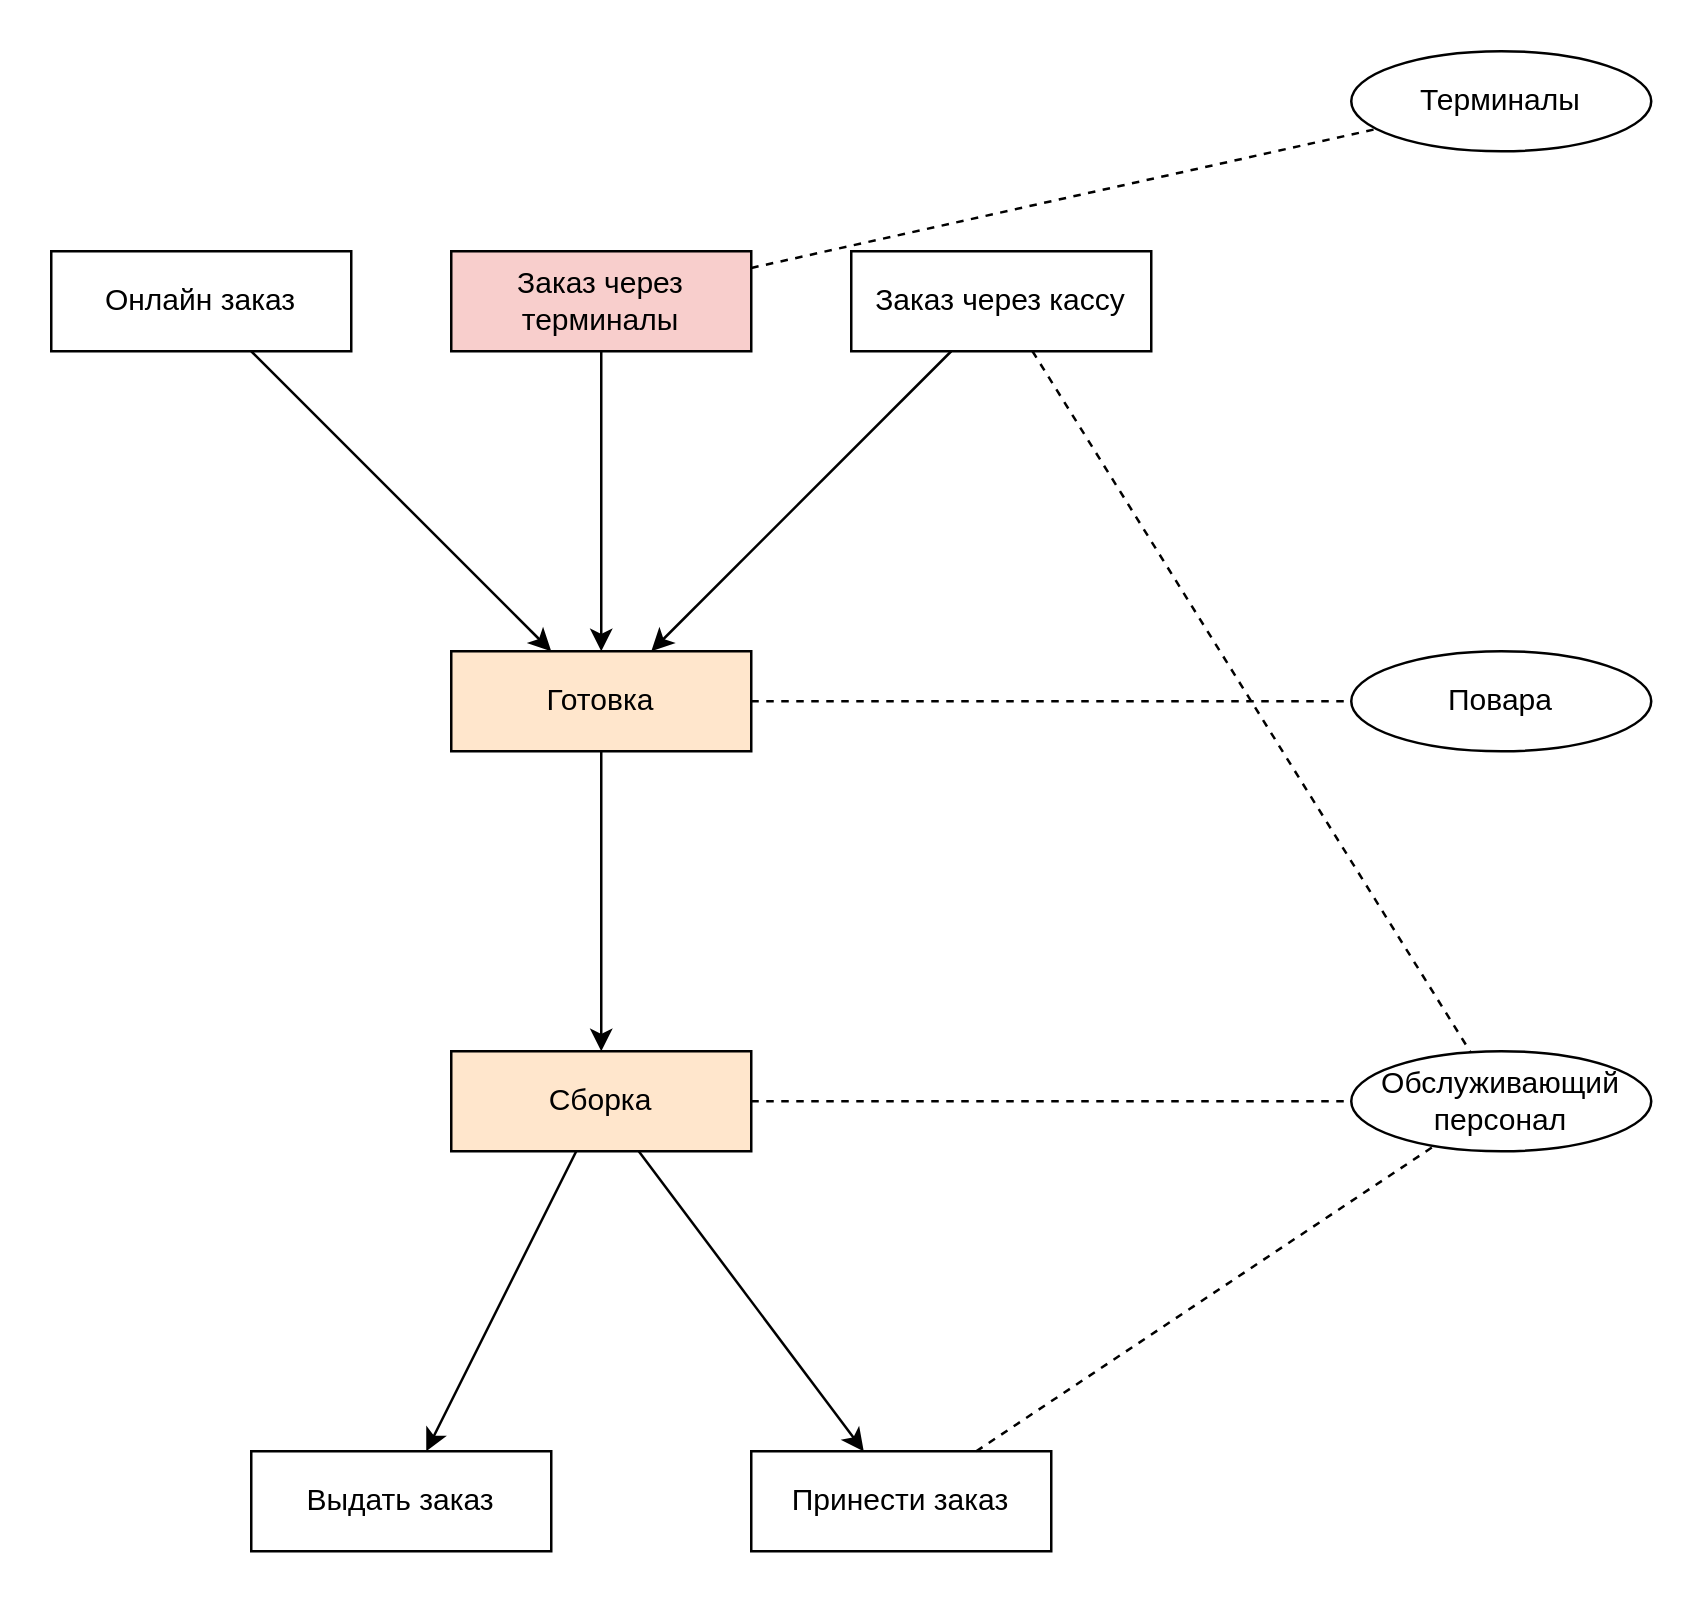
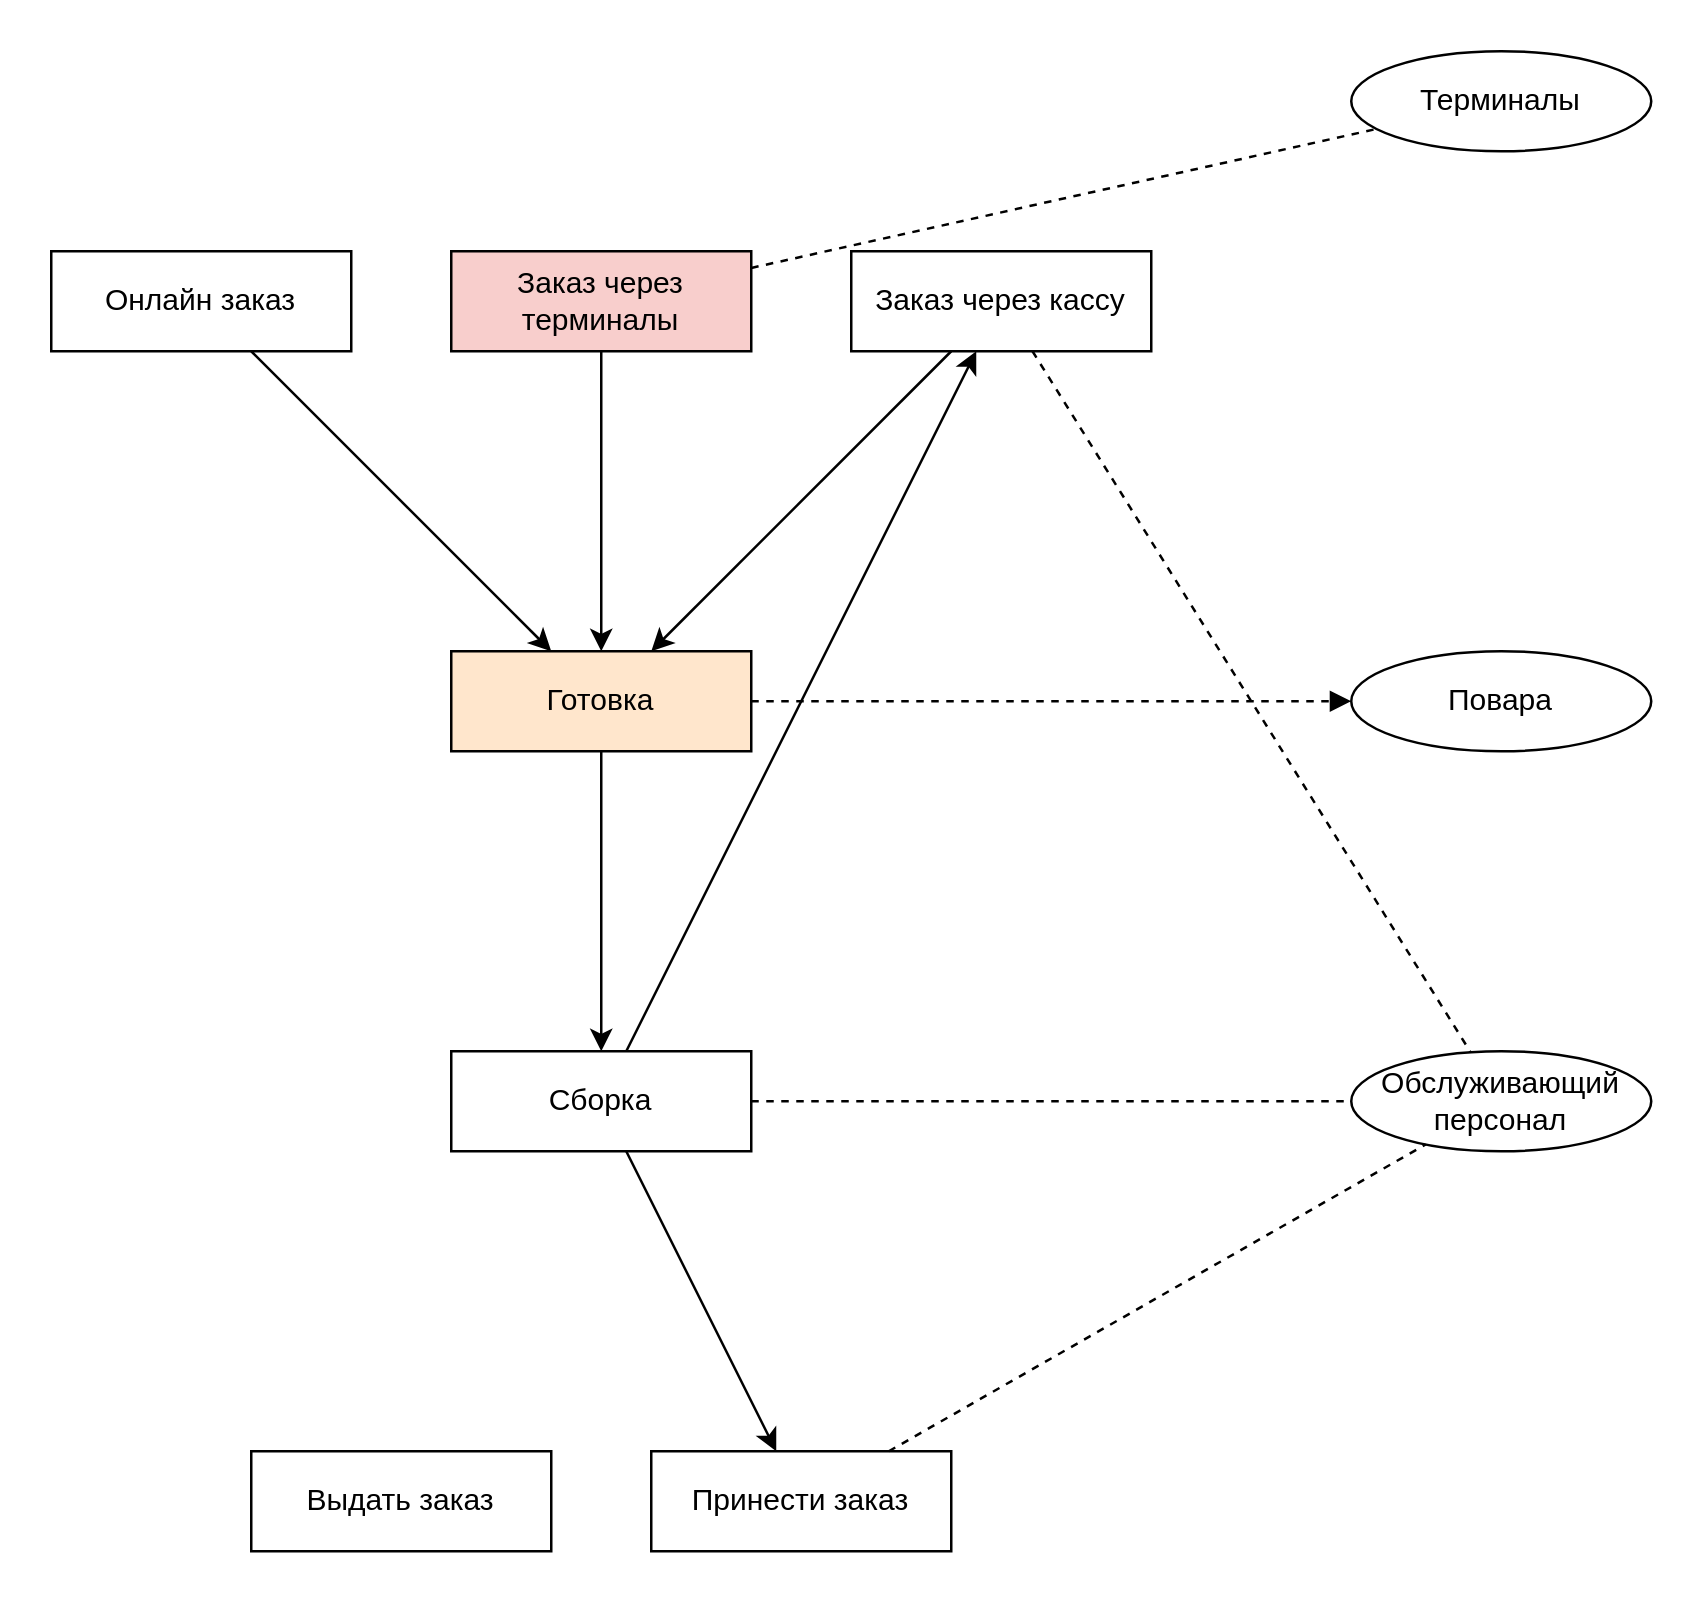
edge "Готовка" -- "Повара": arrowhead none -> block
node "Сборка": fillcolor #ffe6cc -> #ffffff
edge "Сборка" -> "Выдать заказ": now "Сборка" -> "Заказ через кассу"
node "Принести заказ": moved (901, 1501) -> (801, 1501)
